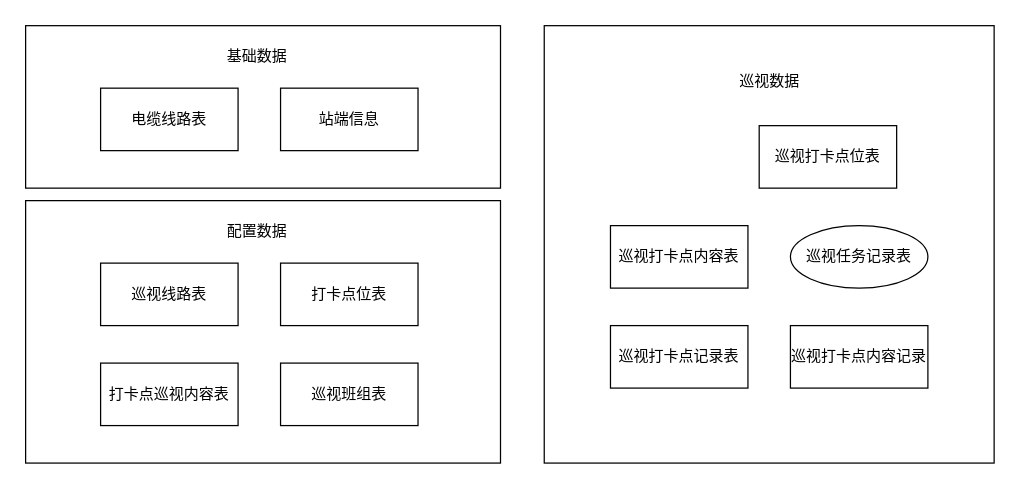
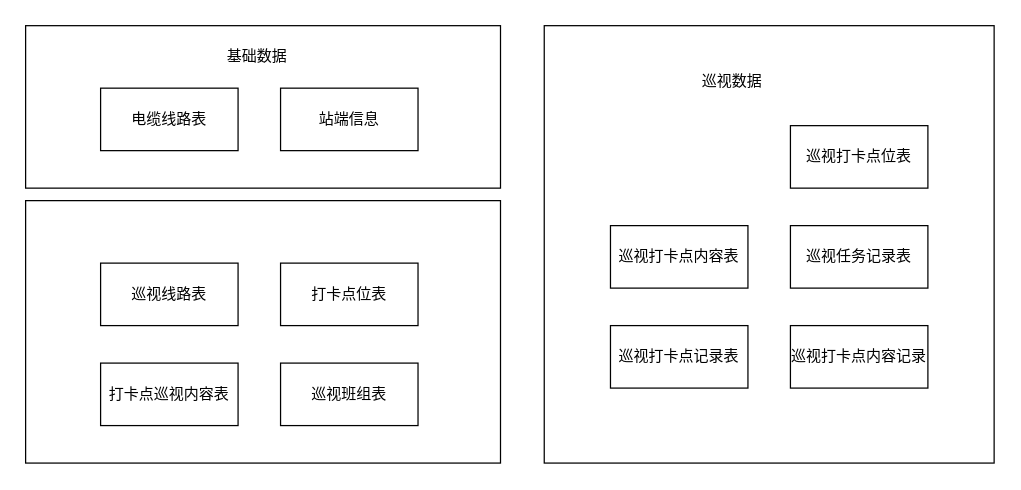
node "巡视数据": moved (769, 82) -> (732, 82)
node "巡视打卡点位表": moved (828, 157) -> (859, 157)
node "配置数据": removed
node "巡视任务记录表": shape ellipse -> rectangle
